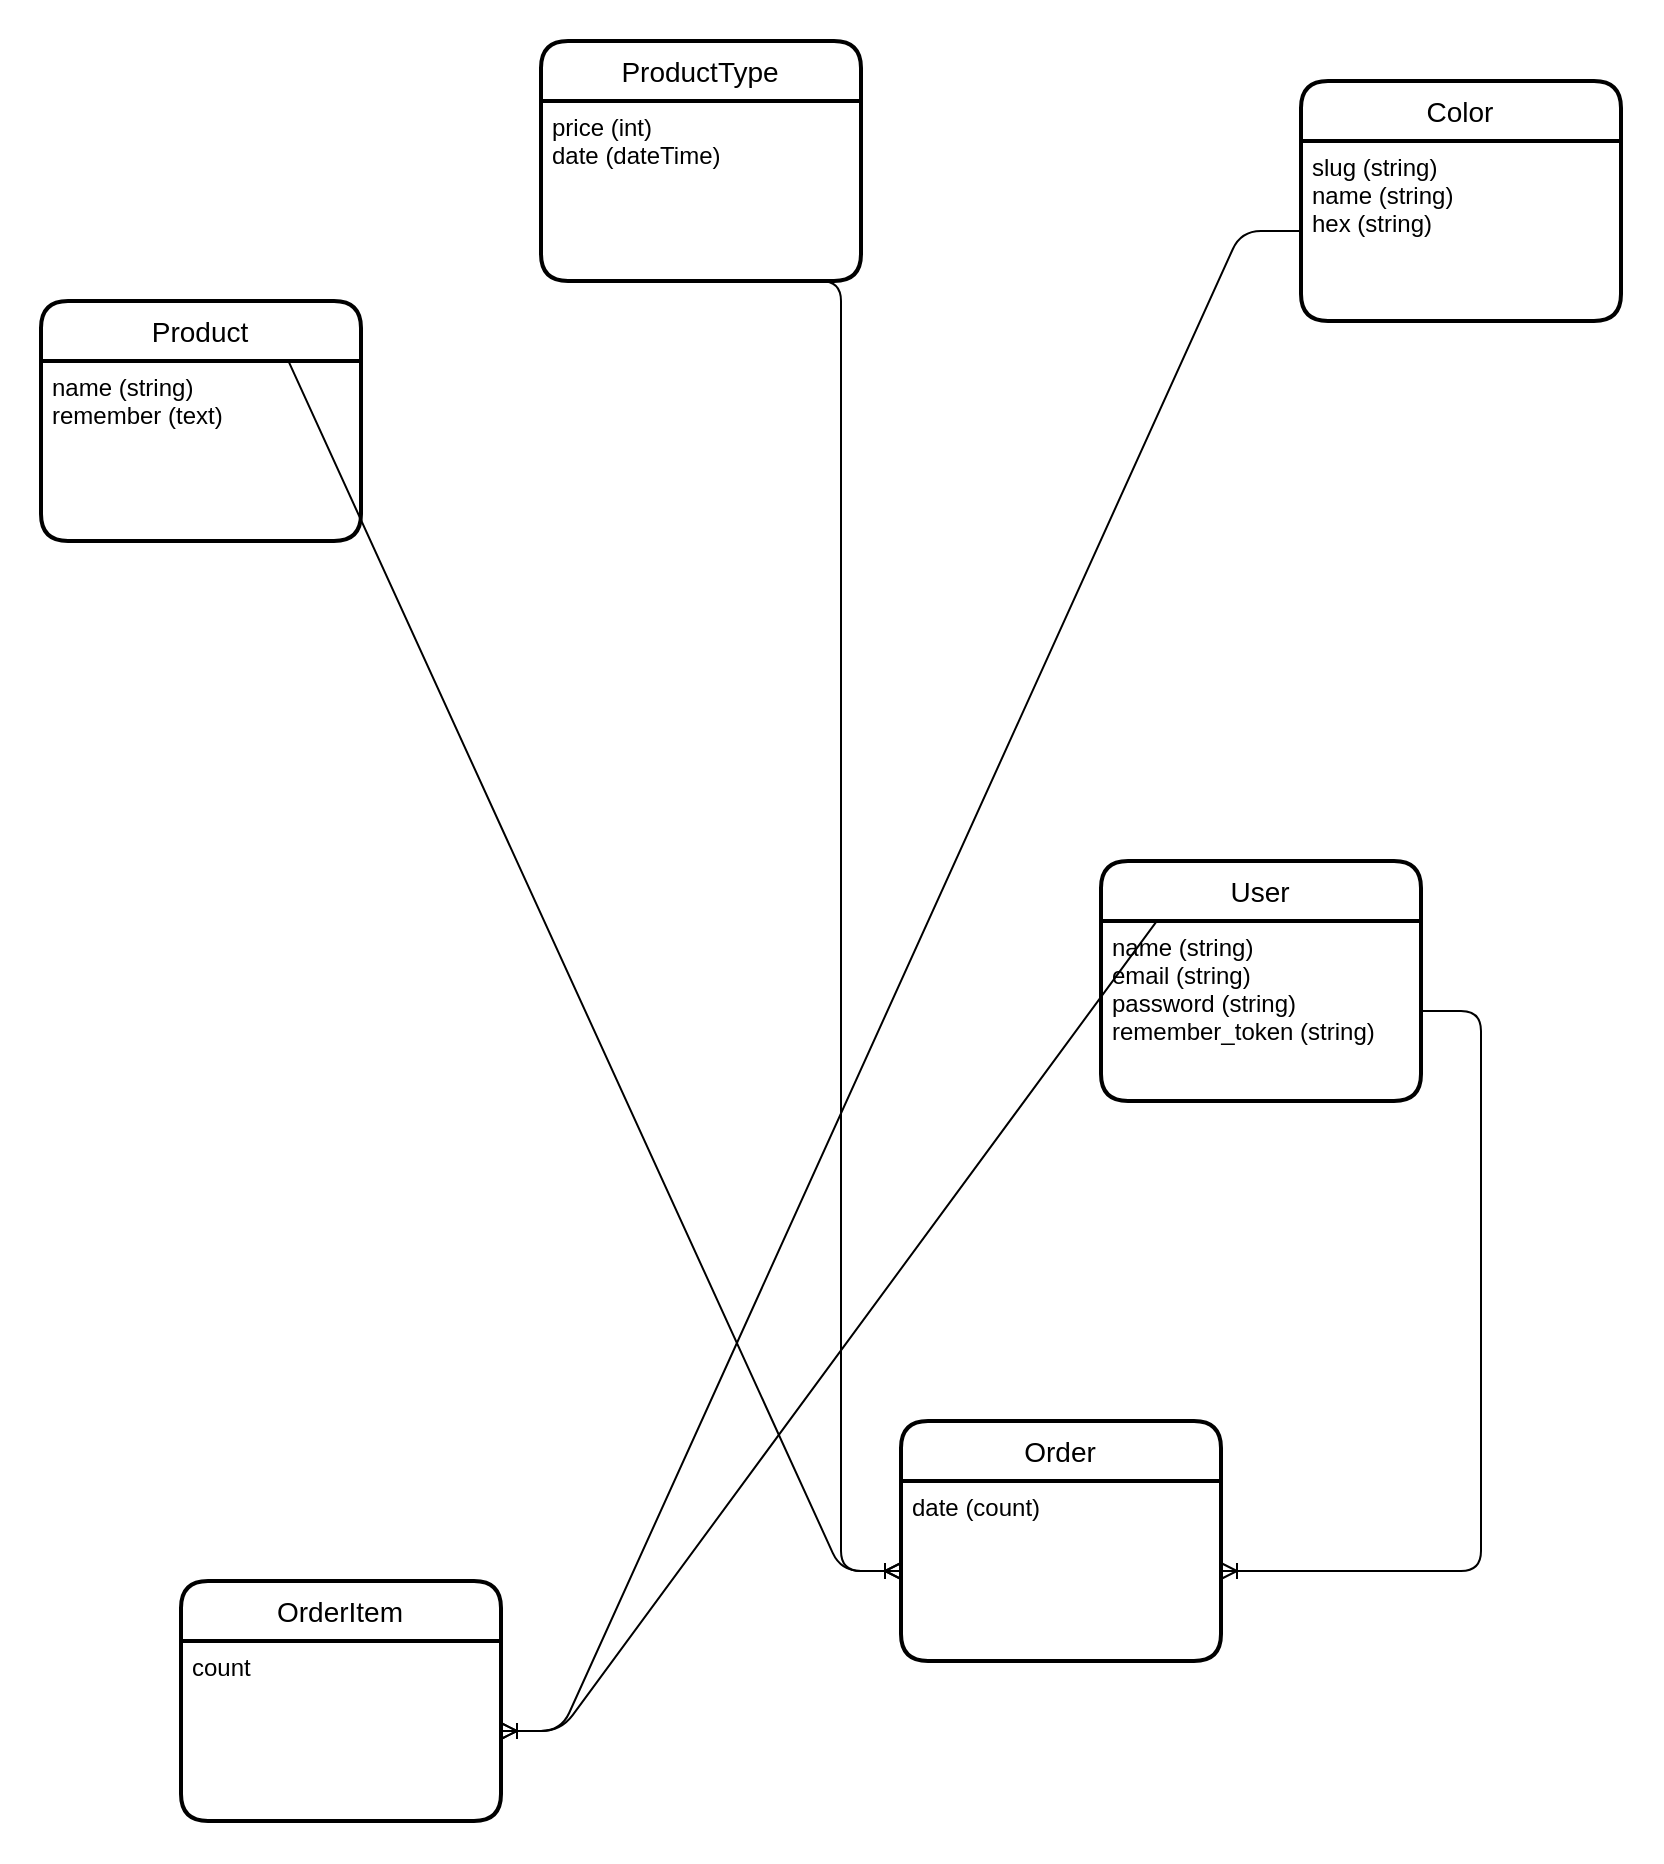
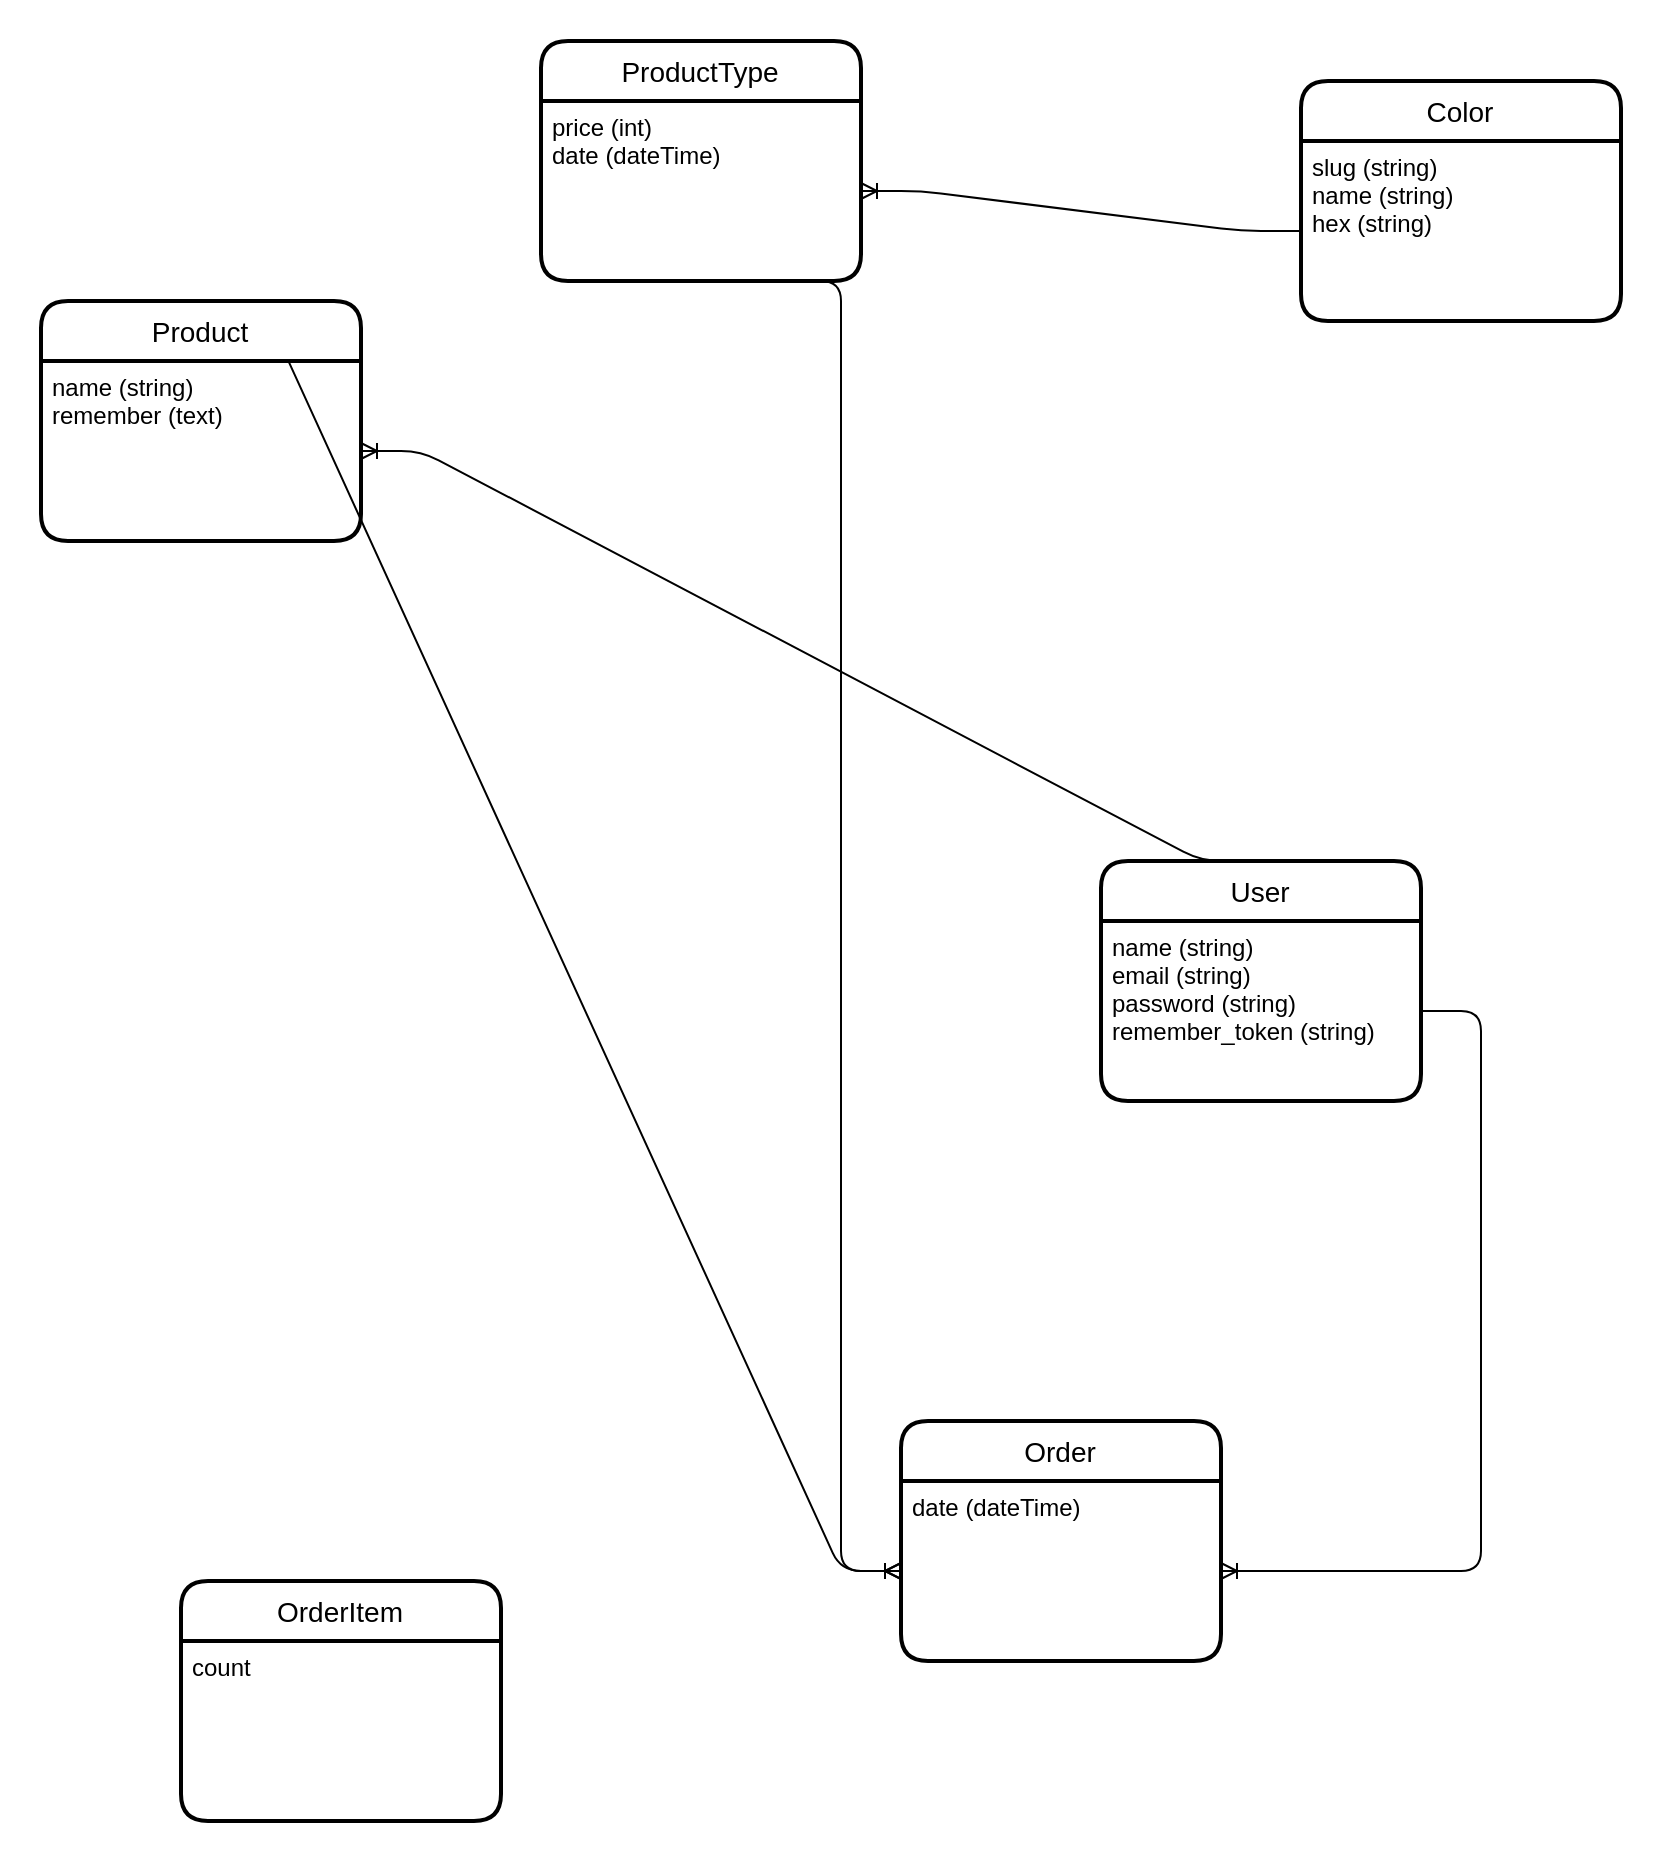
edge "slug (string) name (string) hex (string)" -> "count": now "slug (string) name (string) hex (string)" -> "price (int) date (dateTime)"
edge "User" -> "count": now "User" -> "name (string) remember (text)"
node "date (count)": label "date (count)" -> "date (dateTime)"
